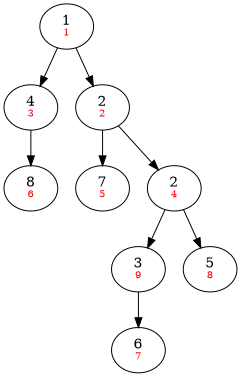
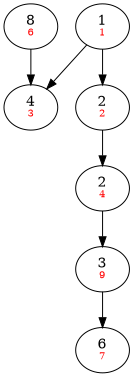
edge "4" -> "8": reversed
node "7": removed
node "5": removed
